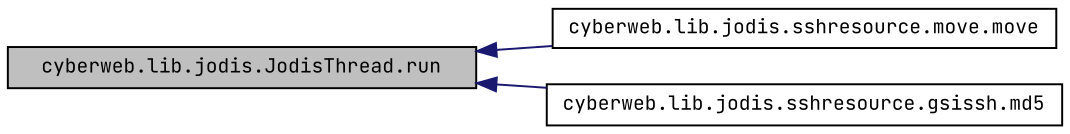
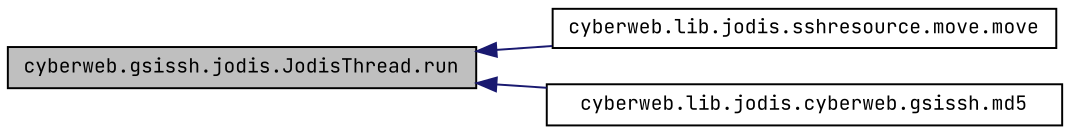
node "cyberweb.lib.jodis.JodisThread.run": label "cyberweb.lib.jodis.JodisThread.run" -> "cyberweb.gsissh.jodis.JodisThread.run"
node "cyberweb.lib.jodis.sshresource.gsissh.md5": label "cyberweb.lib.jodis.sshresource.gsissh.md5" -> "cyberweb.lib.jodis.cyberweb.gsissh.md5"
